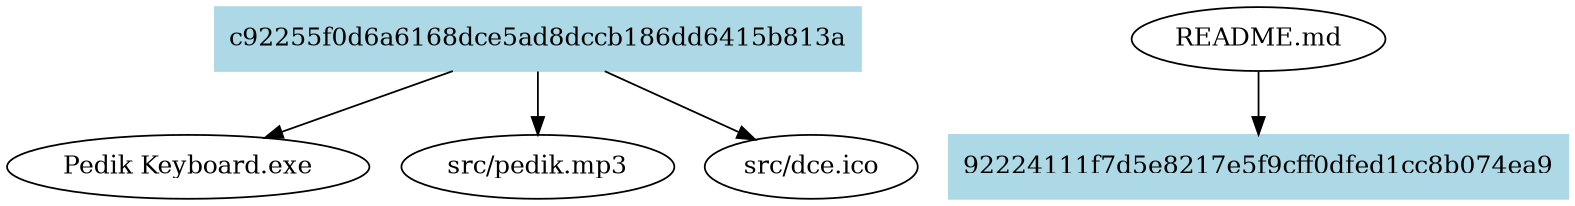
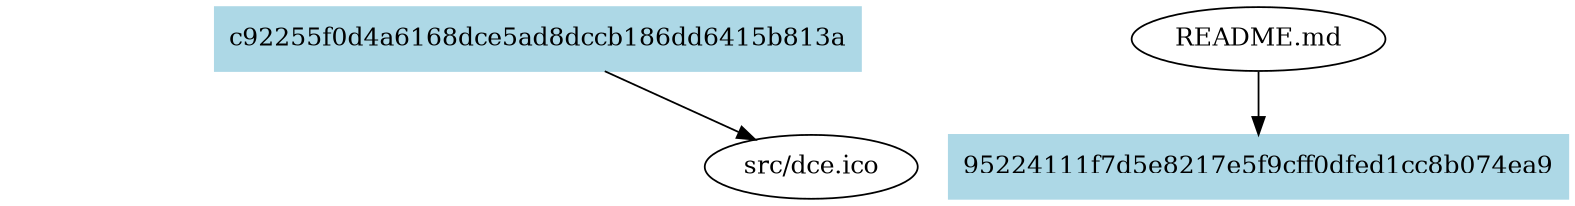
node "c92255f0d6a6168dce5ad8dccb186dd6415b813a": label "c92255f0d6a6168dce5ad8dccb186dd6415b813a" -> "c92255f0d4a6168dce5ad8dccb186dd6415b813a"
node "Pedik Keyboard.exe": removed
node "src/pedik.mp3": removed
node "92224111f7d5e8217e5f9cff0dfed1cc8b074ea9": label "92224111f7d5e8217e5f9cff0dfed1cc8b074ea9" -> "95224111f7d5e8217e5f9cff0dfed1cc8b074ea9"
